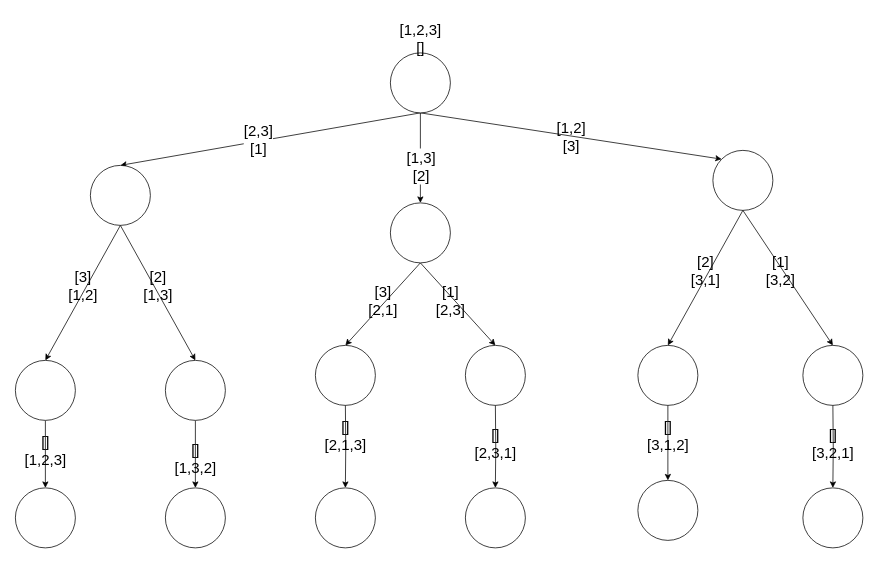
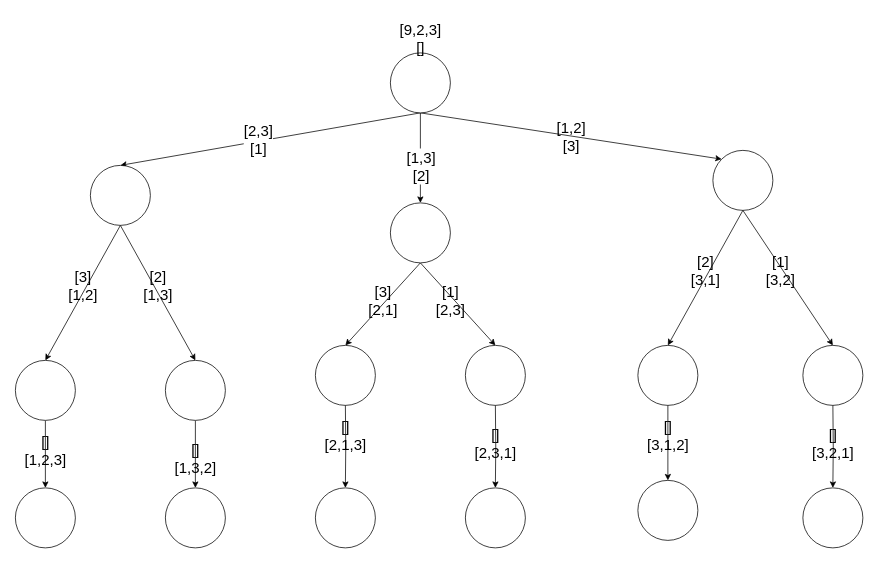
node "[1,2,3][]": label "[1,2,3][]" -> "[9,2,3][]"
